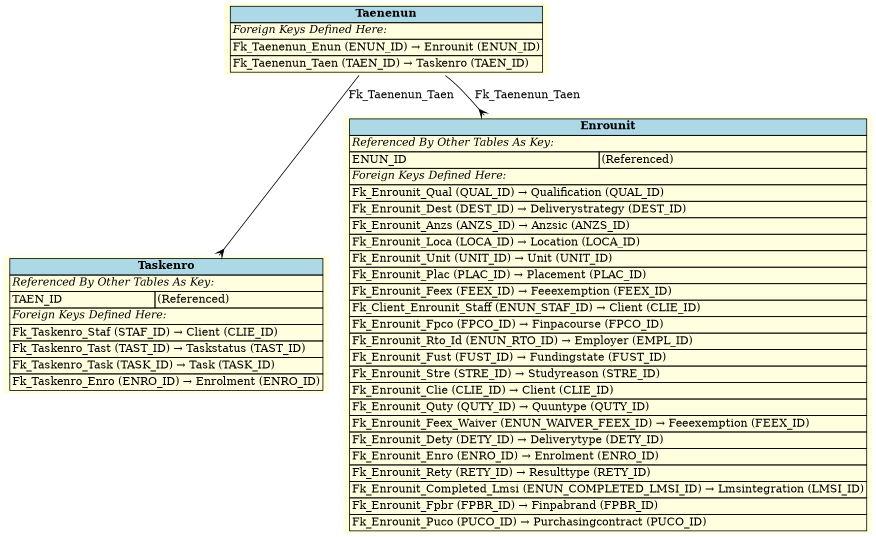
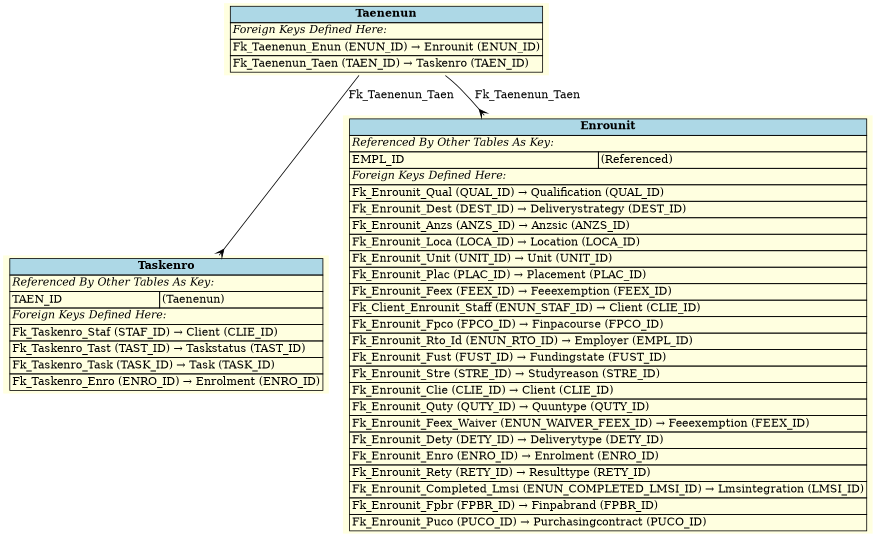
node "Enrounit": text "ENUN_ID" -> "EMPL_ID"
node "Taskenro": text "(Referenced)" -> "(Taenenun)"
